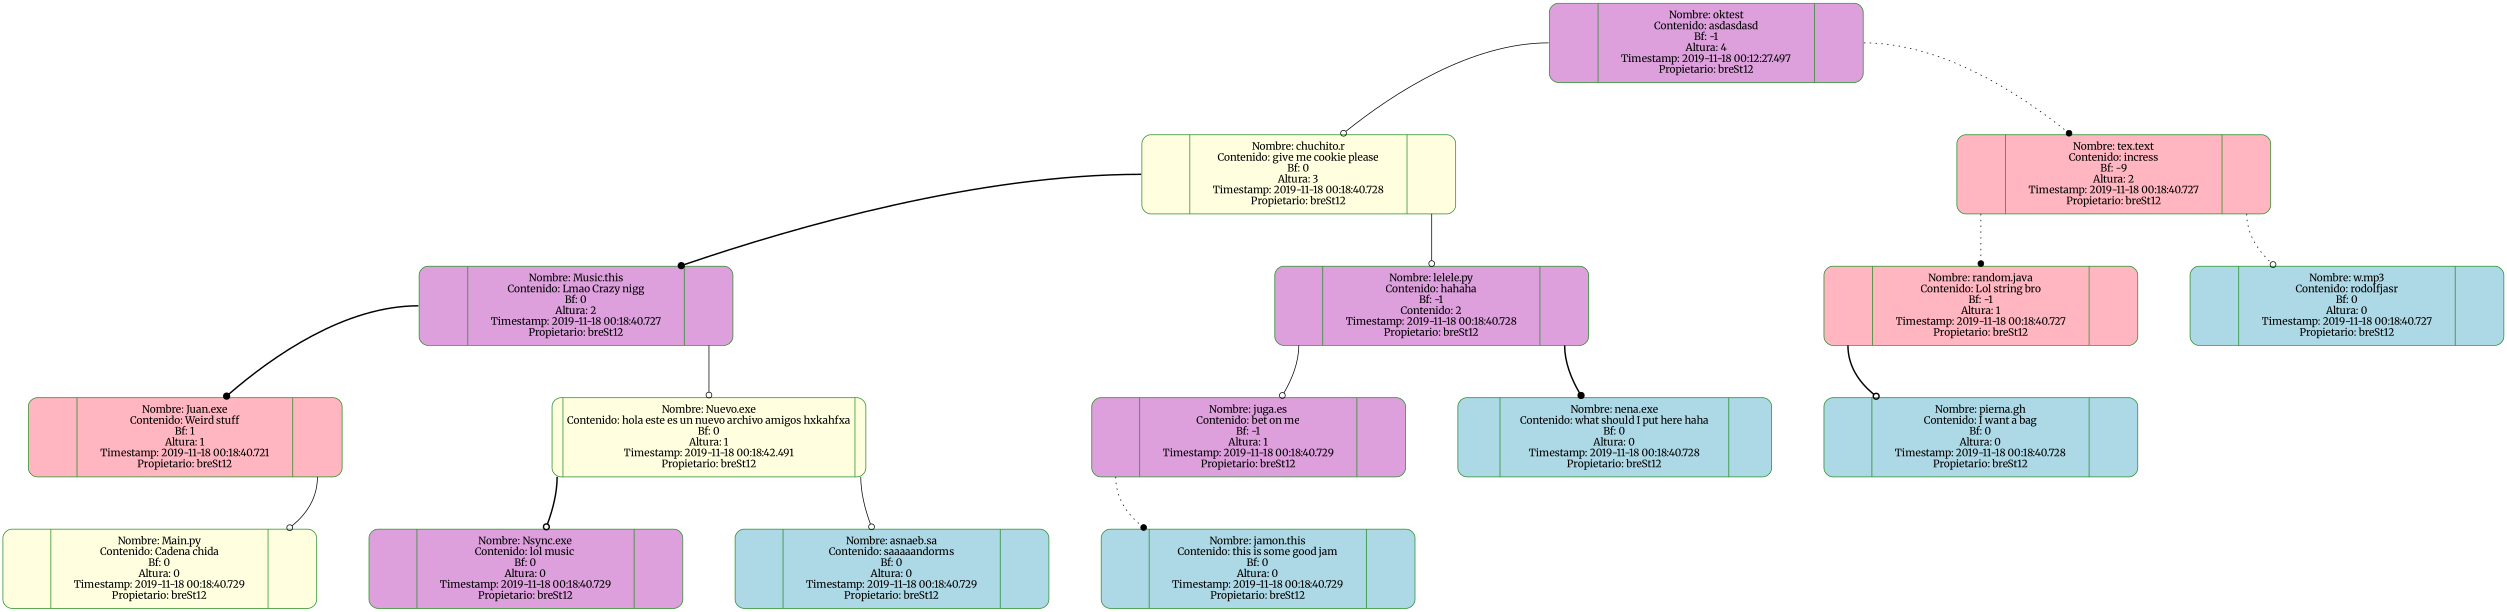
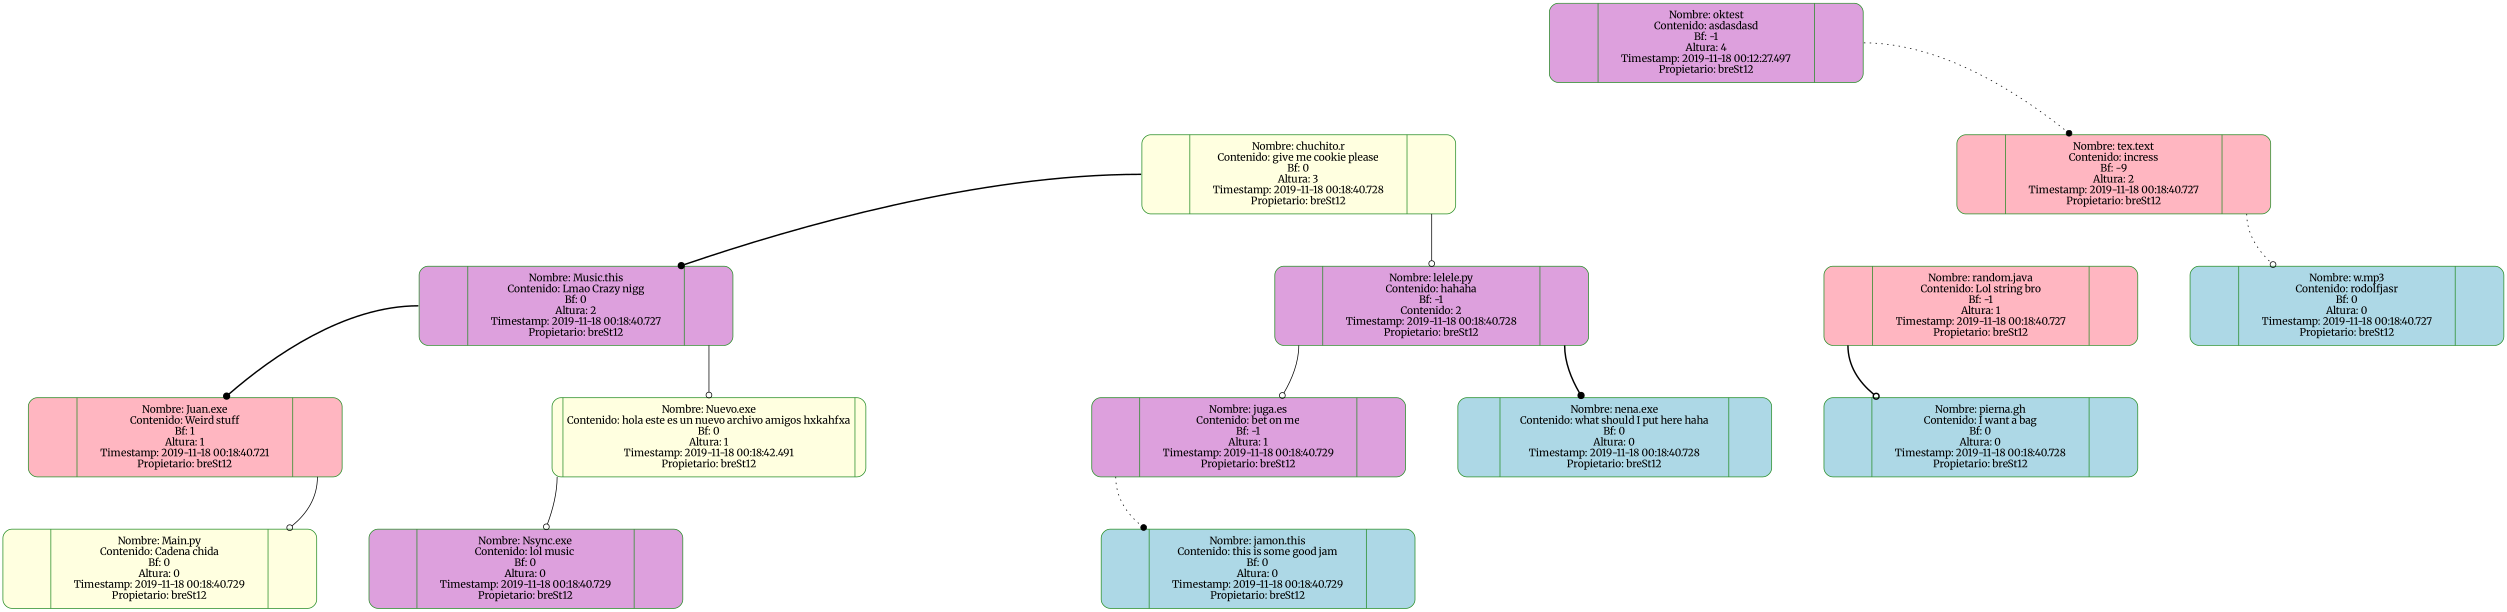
edge "Nombre: oktest" -> "Nombre: chuchito.r": removed
edge "Nombre: tex.text" -> "Nombre: random.java": removed
edge "Nombre: Nuevo.exe" -> "Nombre: Nsync.exe": style bold -> solid
node "Nombre: asnaeb.sa": removed
